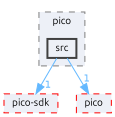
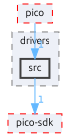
cluster "pico": label "pico" -> "drivers"
edge "src" -> "pico": reversed
